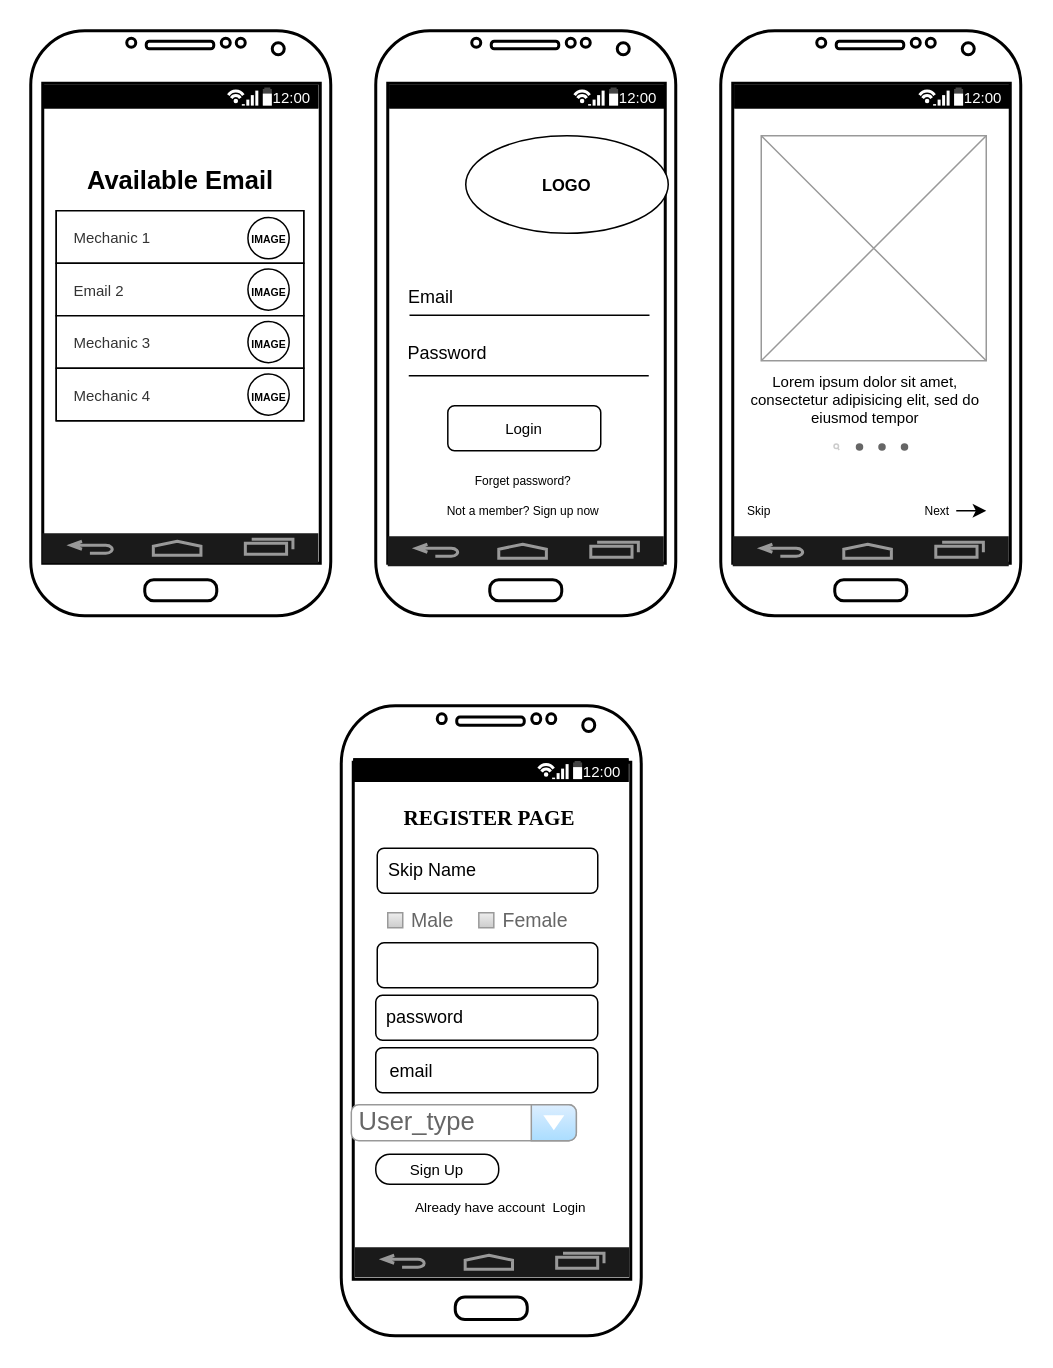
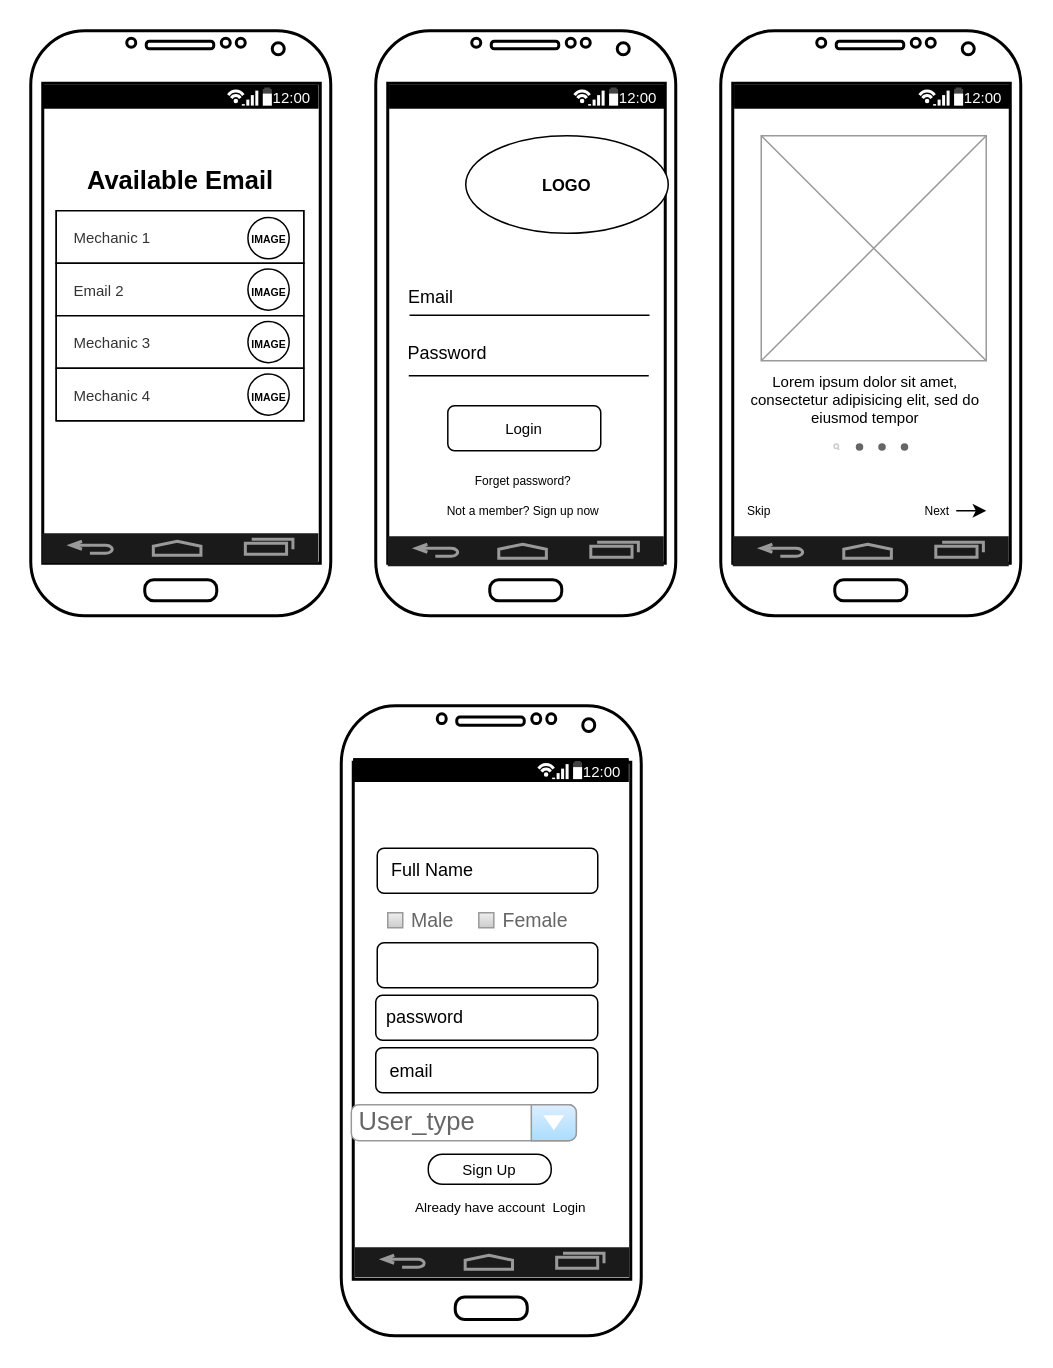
node "REGISTER PAGE": removed
node "Skip Name": label "Skip Name" -> "Full Name"
node "Sign Up": moved (437, 1169) -> (490, 1169)
